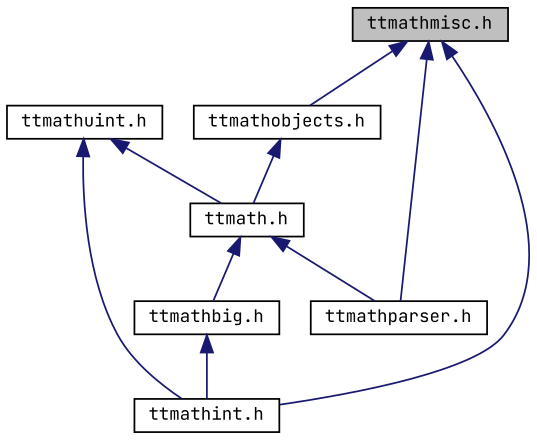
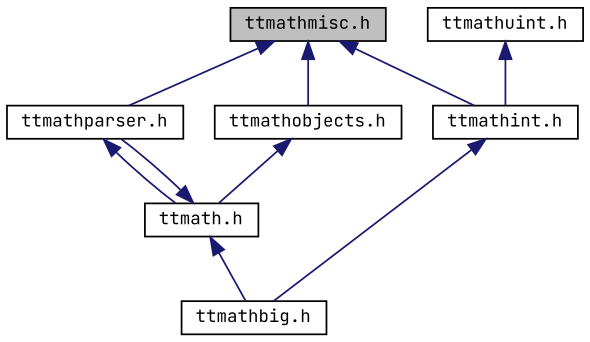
edge "ttmath.h" -> "ttmathuint.h": now "ttmath.h" -> "ttmathparser.h"
edge "ttmathint.h" -> "ttmathbig.h": reversed
